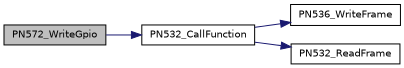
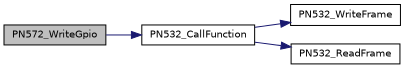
node "PN536_WriteFrame": label "PN536_WriteFrame" -> "PN532_WriteFrame"
